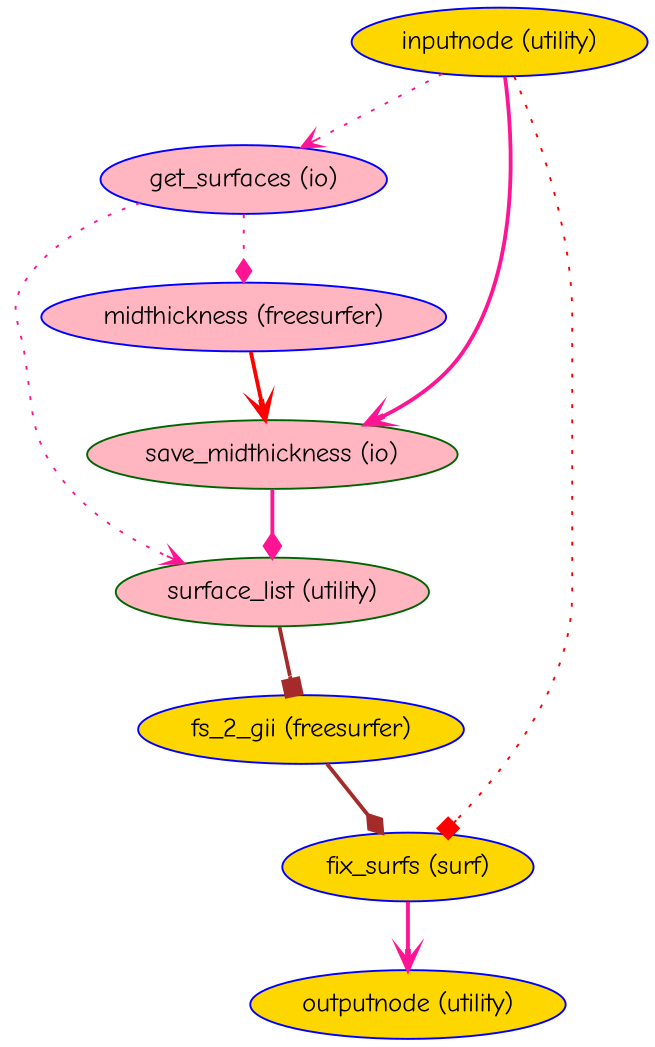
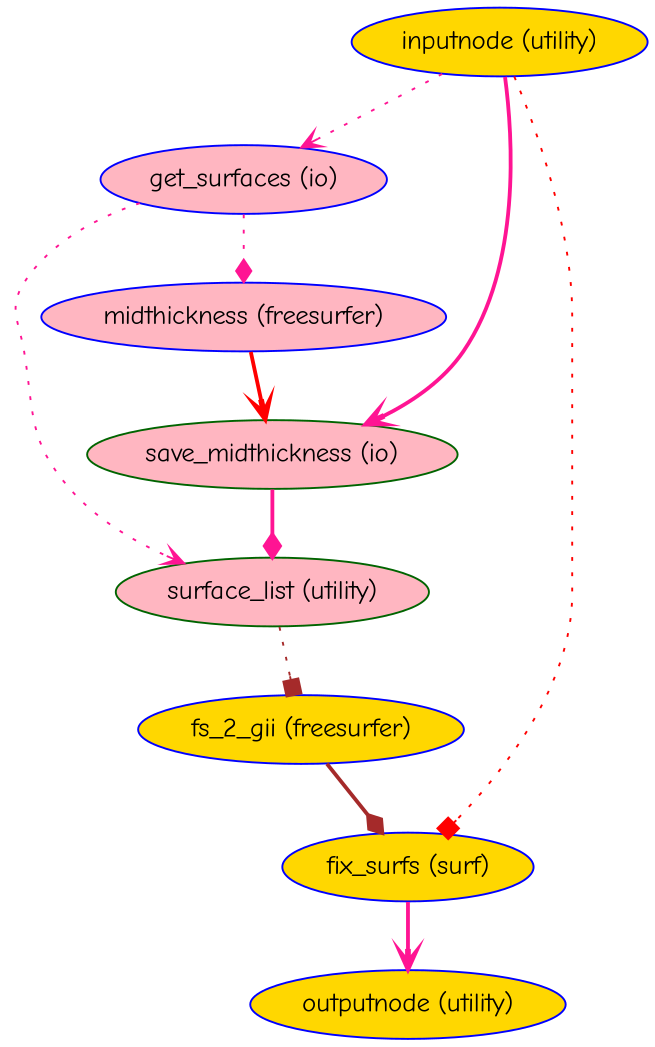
edge "surface_list (utility)" -> "fs_2_gii (freesurfer)": style bold -> dotted
